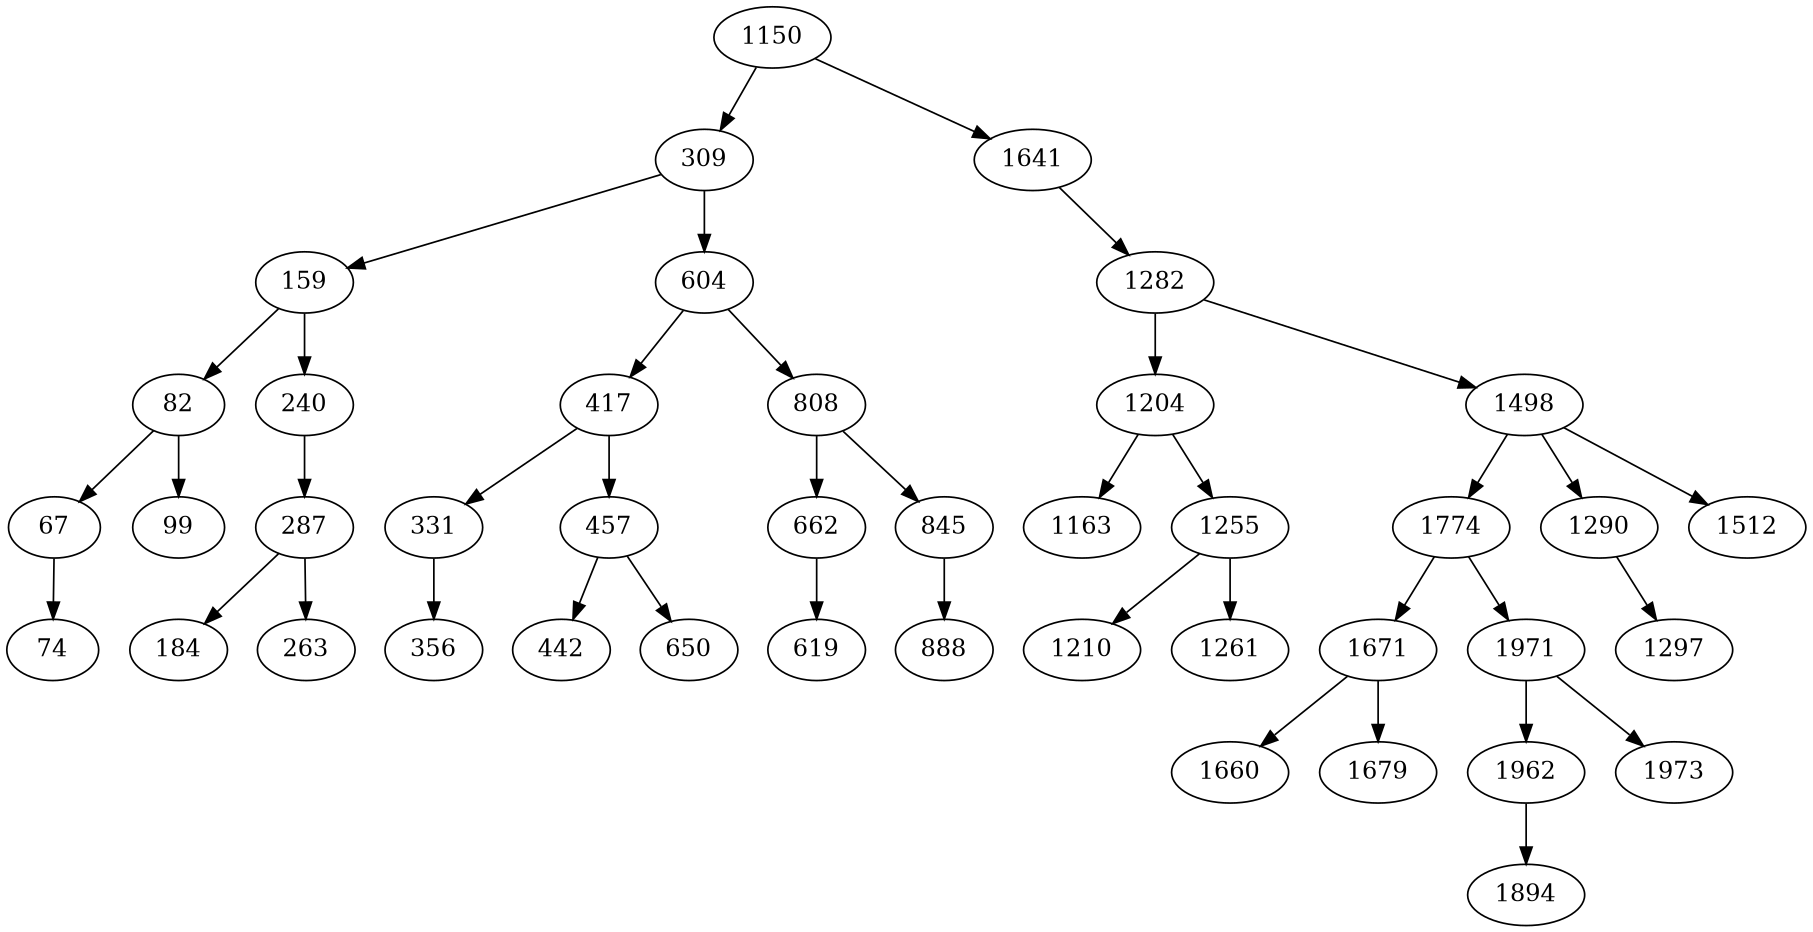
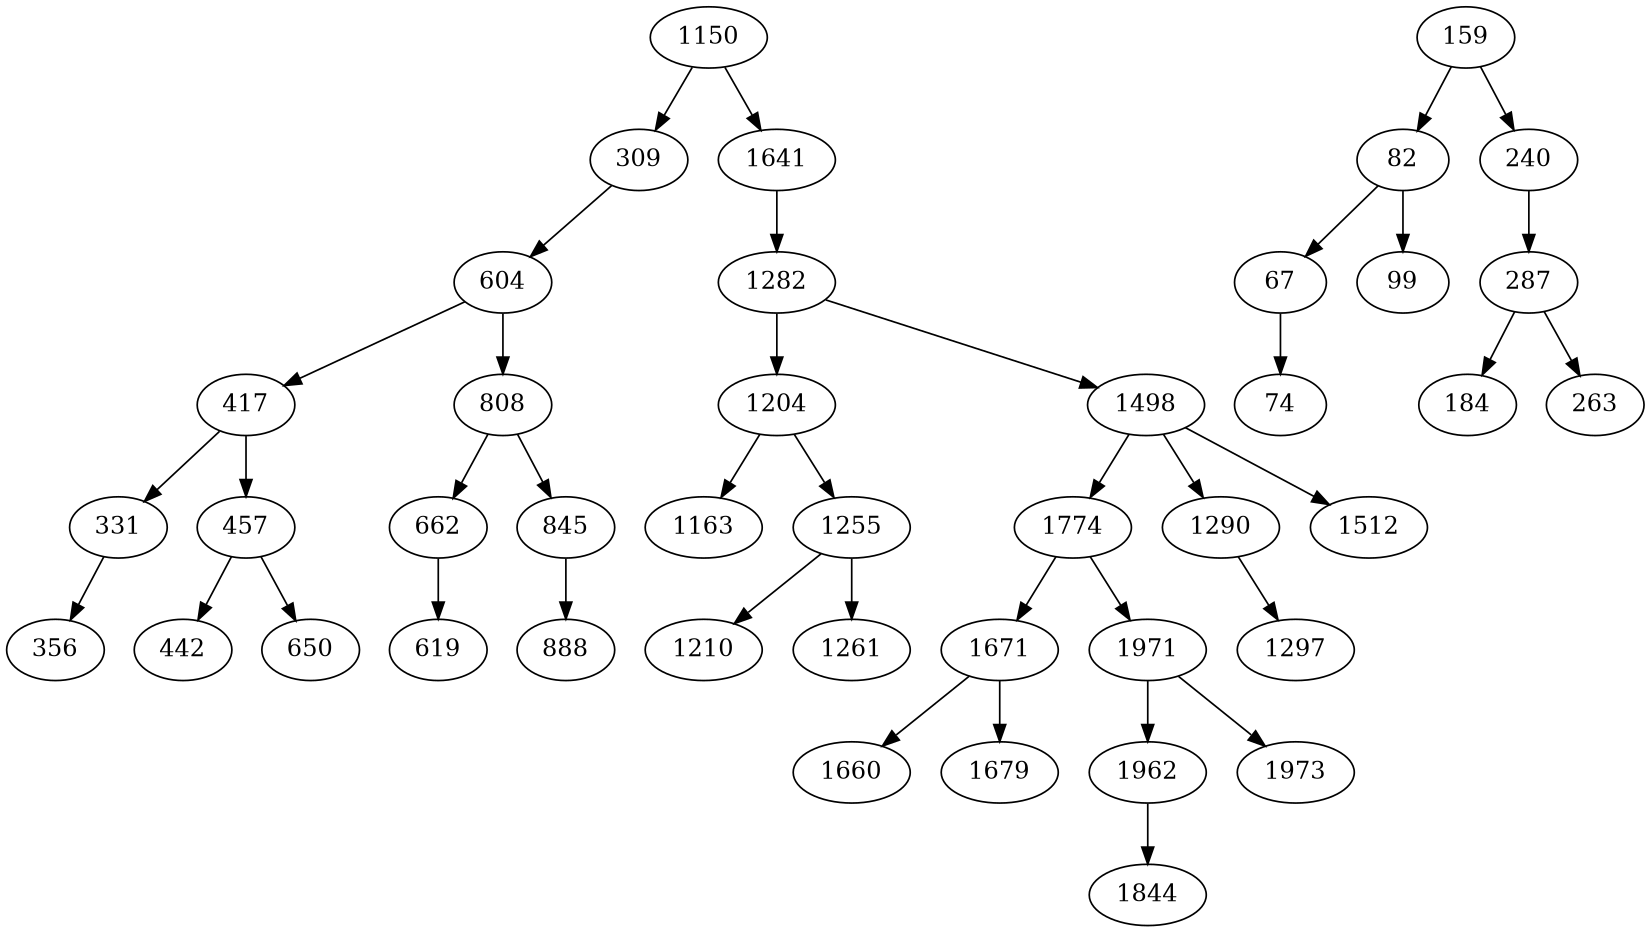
edge "309" -> "159": removed
node "1894": label "1894" -> "1844"
